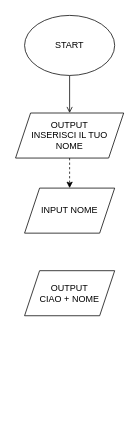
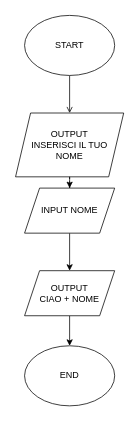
node "OUTPUT INSERISCI IL TUO NOME": size 108x45 -> 108x64
edge "INPUT NOME" -> "OUTPUT CIAO + NOME": added
edge "OUTPUT CIAO + NOME" -> "END": added
node "END": added
